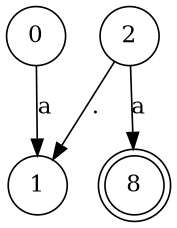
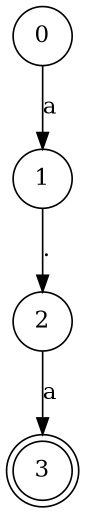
edge "2" -> "1": reversed
node "8": label "8" -> "3"
